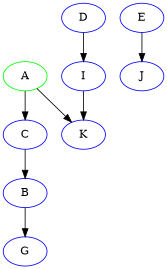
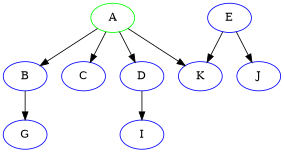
edge "A" -> "D": added
edge "I" -> "K": now "E" -> "K"
edge "C" -> "B": now "A" -> "B"
